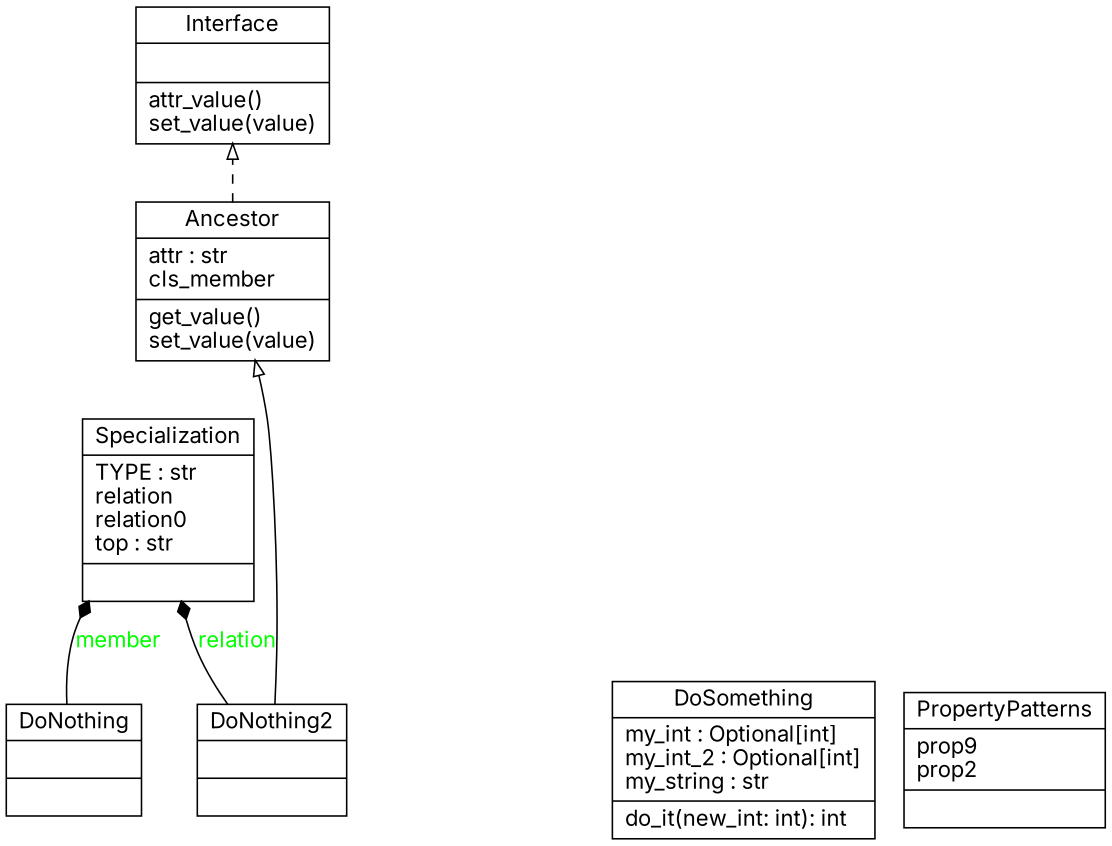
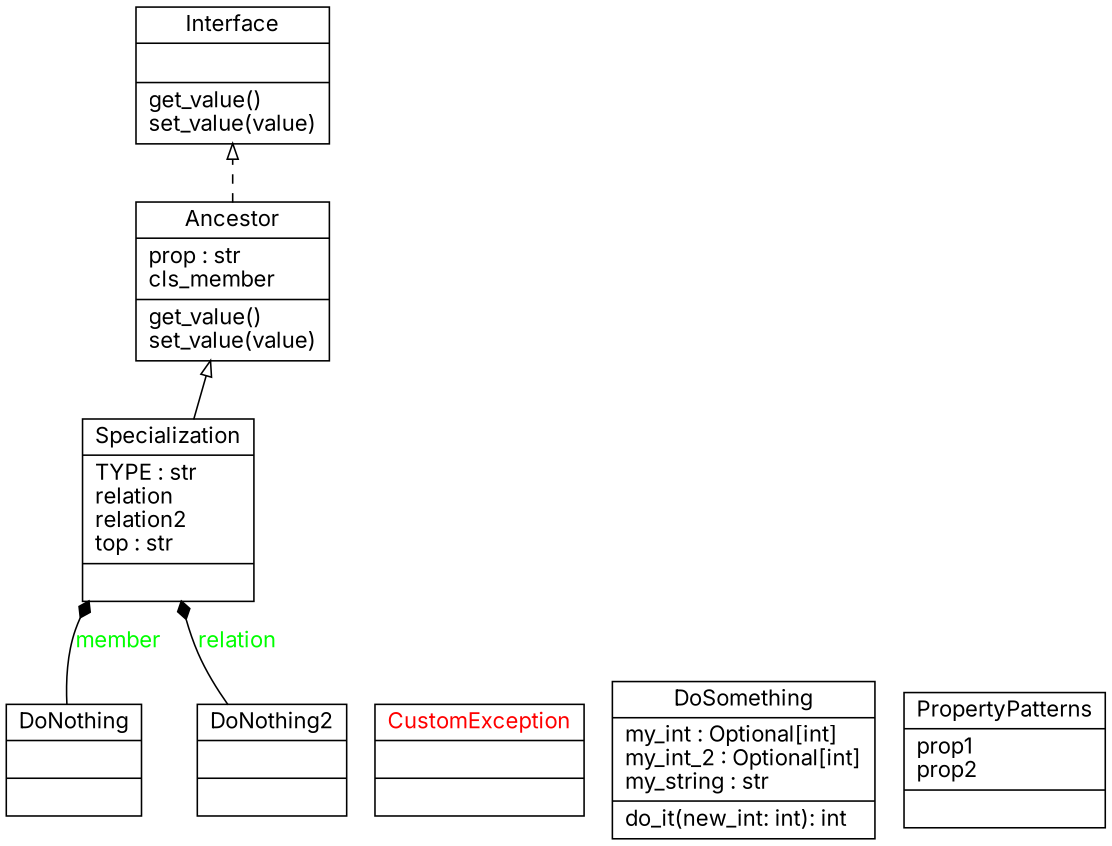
node "Interface": text "attr_value()" -> "get_value()"
node "Ancestor": text "attr : str" -> "prop : str"
node "Specialization": text "relation0" -> "relation2"
edge "DoNothing2" -> "Ancestor": now "Specialization" -> "Ancestor"
node "PropertyPatterns": text "prop9" -> "prop1"
node "CustomException": added
